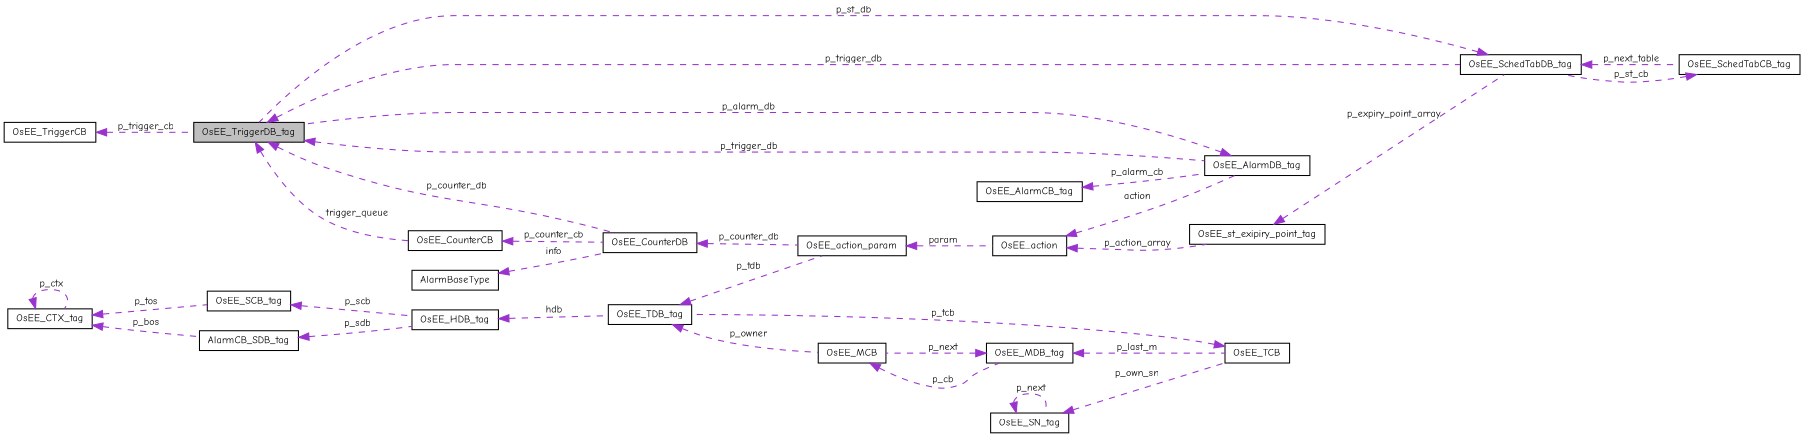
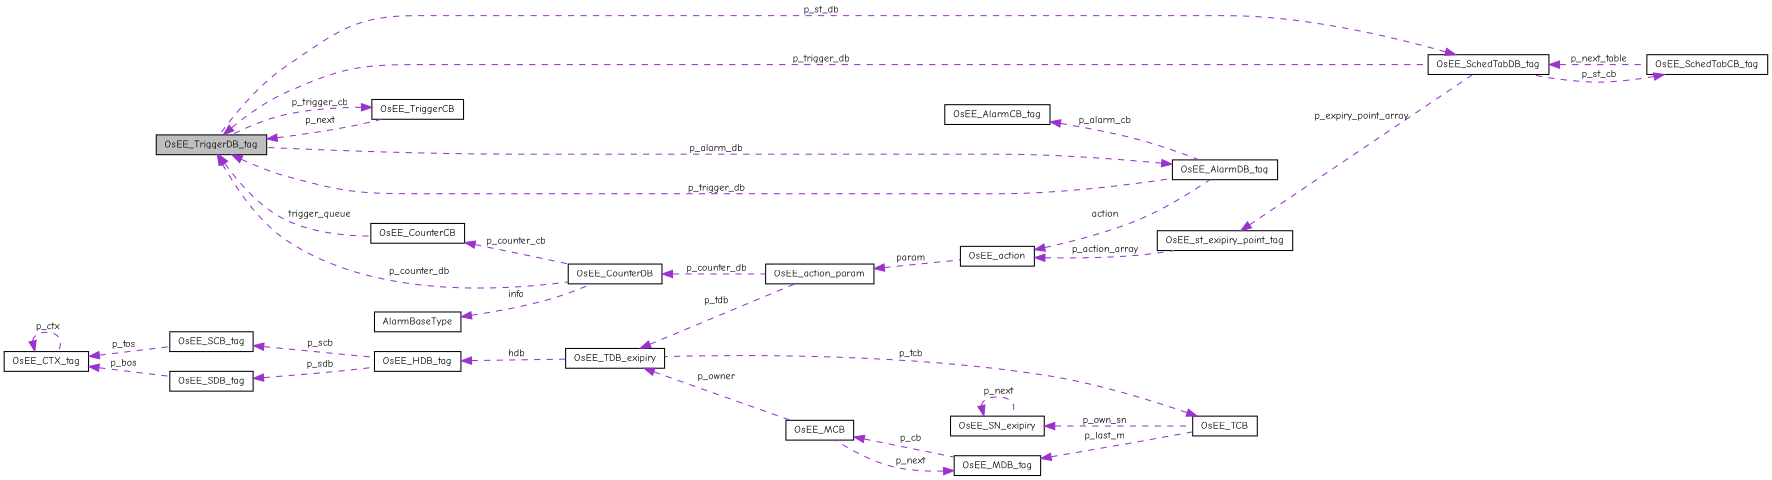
edge "OsEE_TriggerCB" -> "OsEE_TriggerDB_tag": added, label "p_next"
node "OsEE_TDB_tag": label "OsEE_TDB_tag" -> "OsEE_TDB_exipiry"
node "AlarmCB_SDB_tag": label "AlarmCB_SDB_tag" -> "OsEE_SDB_tag"
node "OsEE_SN_tag": label "OsEE_SN_tag" -> "OsEE_SN_exipiry"
